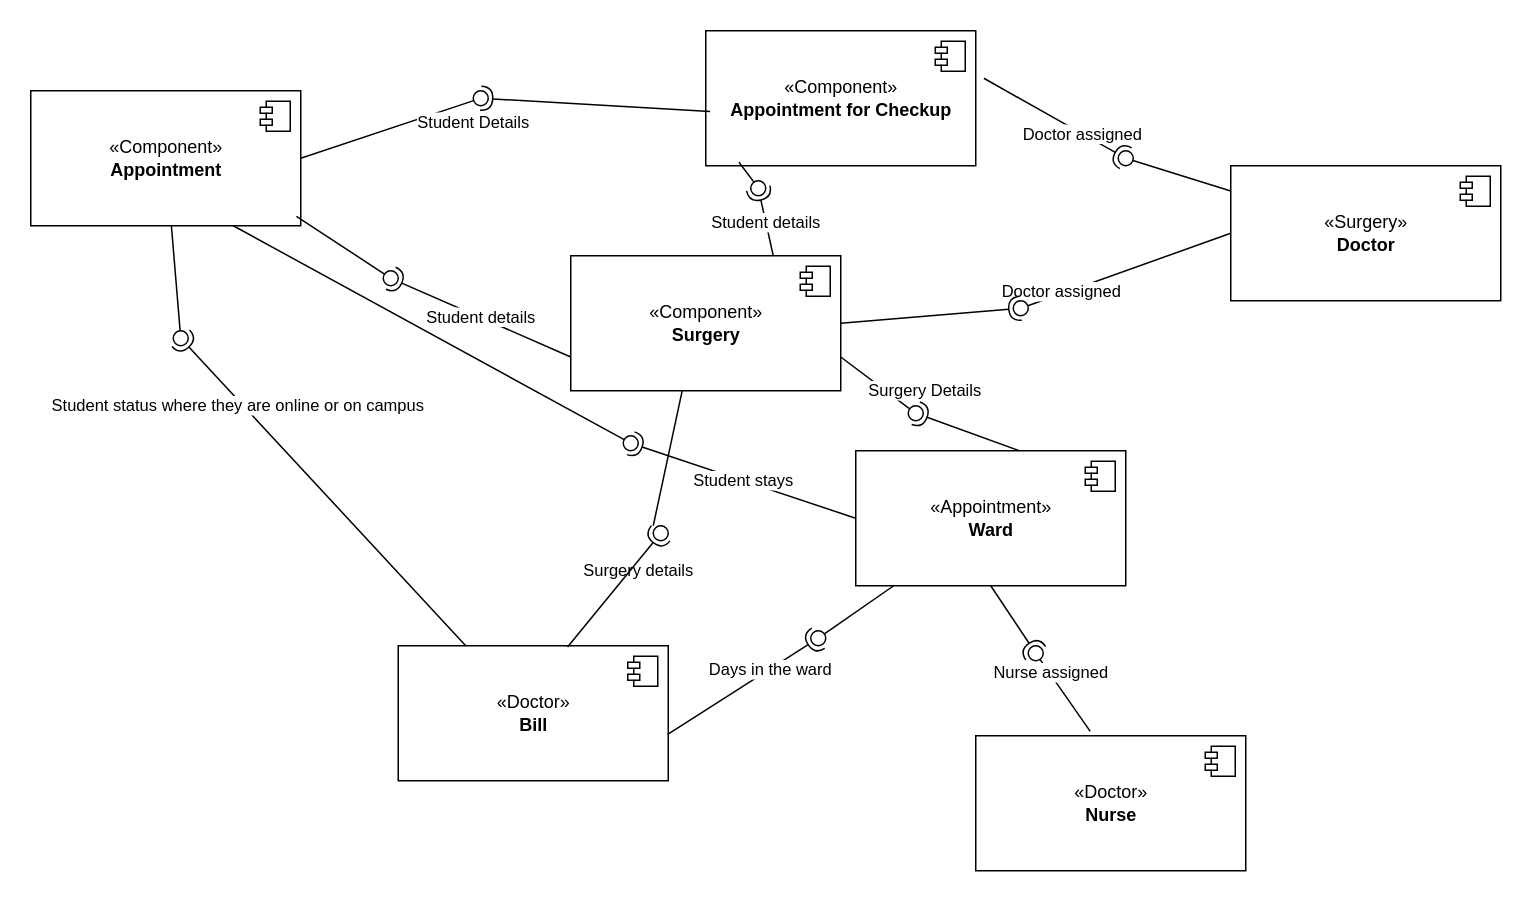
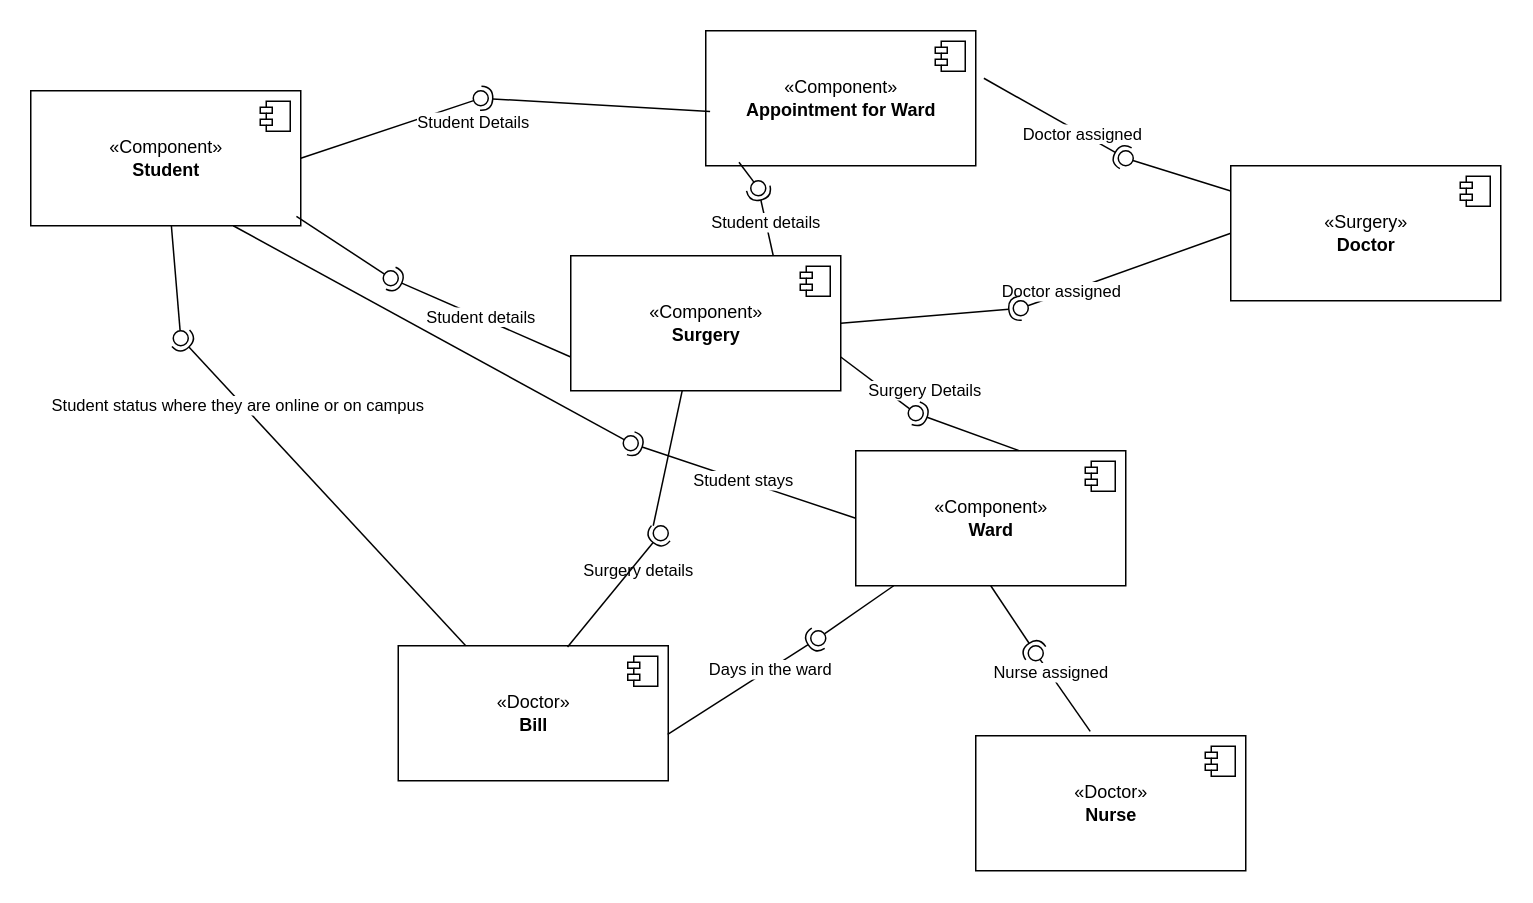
node "«Component» Appointment for Checkup": label "«Component» Appointment for Checkup" -> "«Component» Appointment for Ward"
node "«Component» Appointment": label "«Component» Appointment" -> "«Component» Student"
node "«Appointment» Ward": label "«Appointment» Ward" -> "«Component» Ward"
